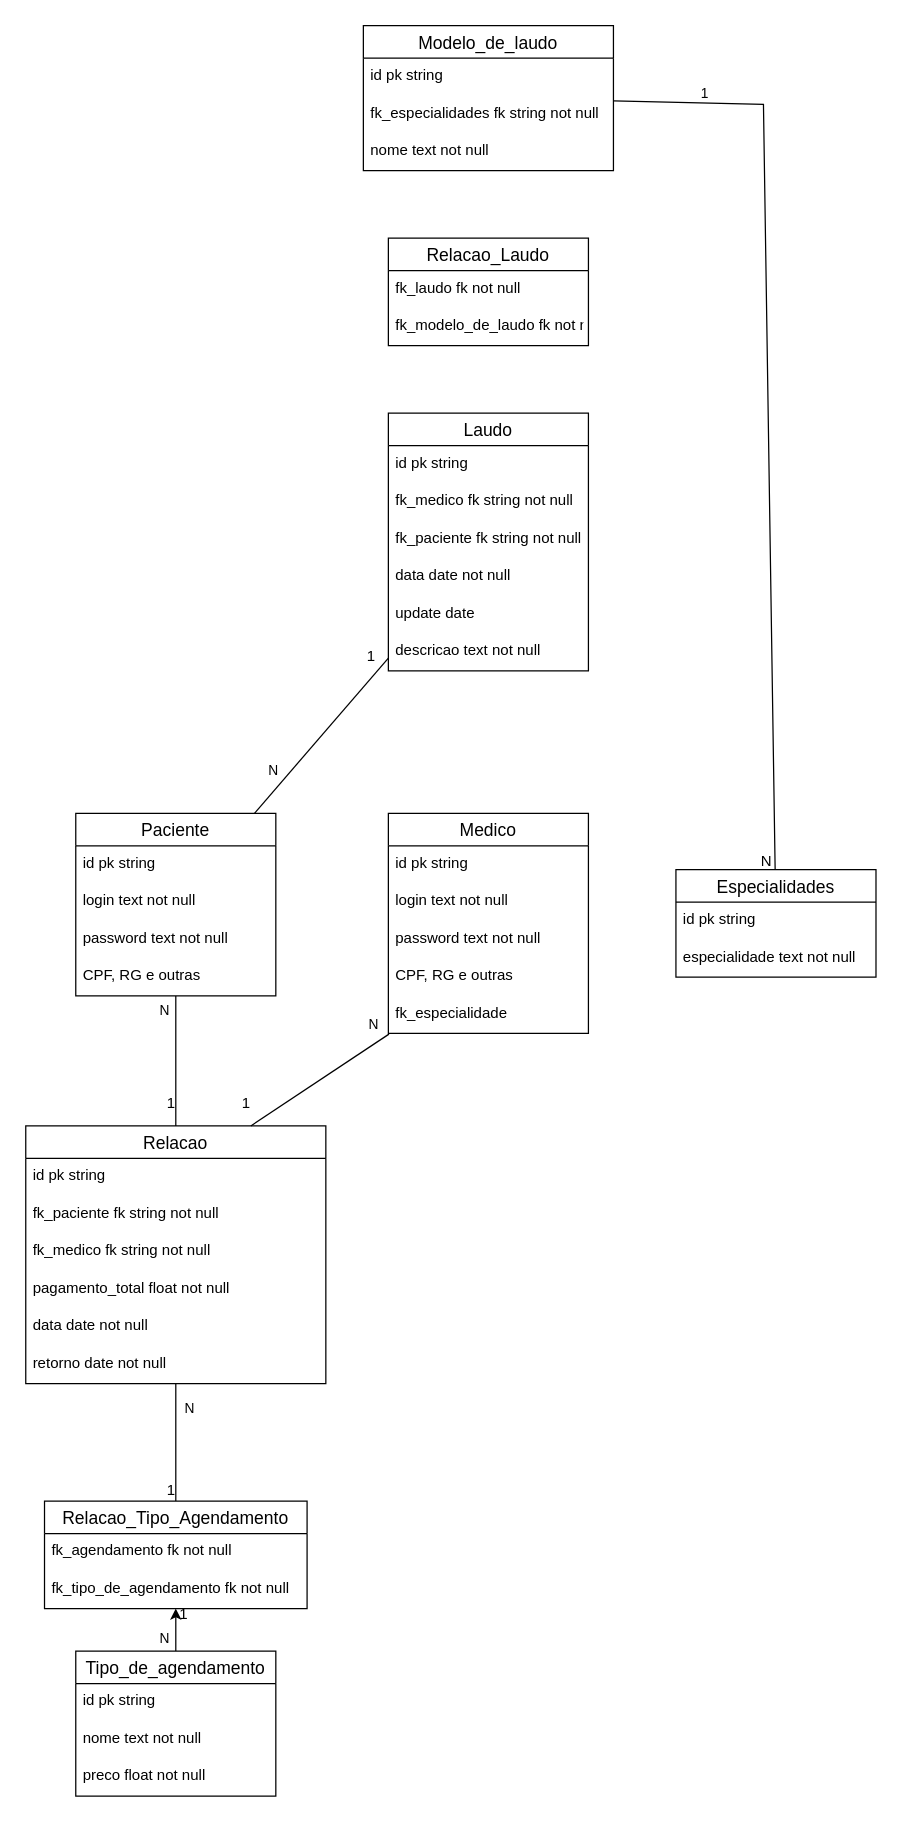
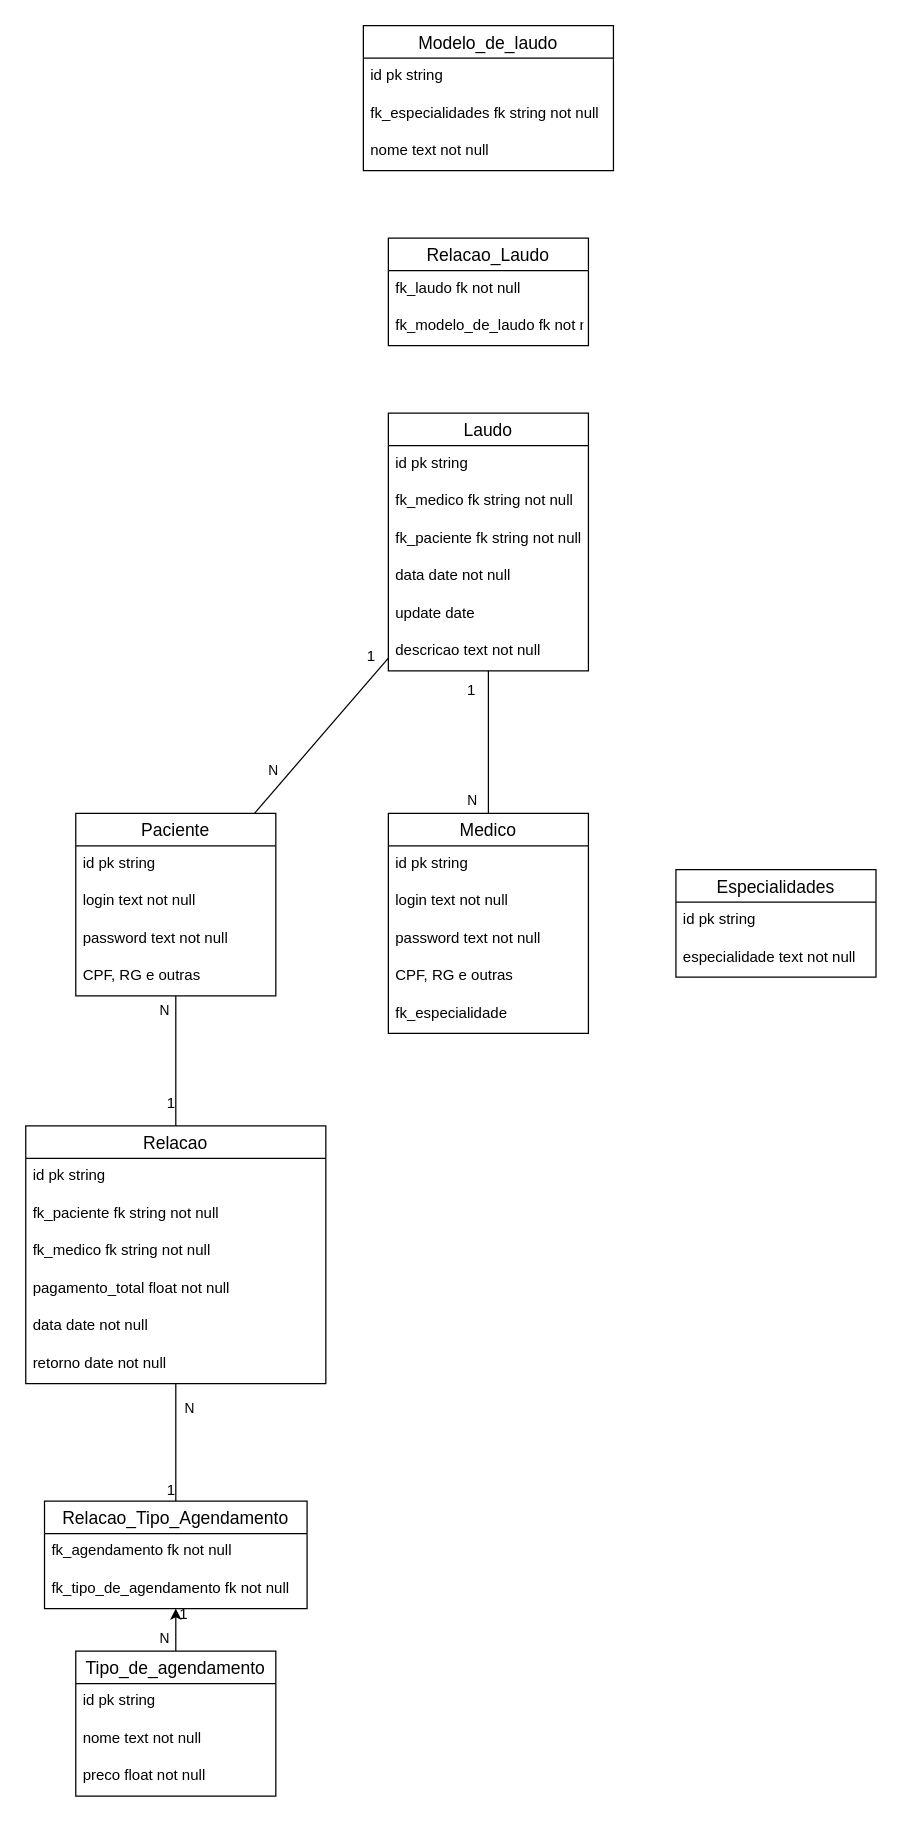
edge "Modelo_de_laudo" -- "Especialidades": removed, labels "1", "N"
edge "Laudo" -- "Medico": added, labels "1", "N"
edge "fk_especialidade" -- "Relacao": removed, labels "N", "1"
